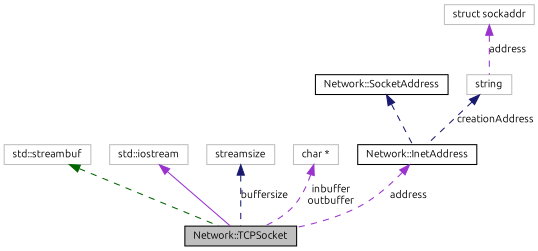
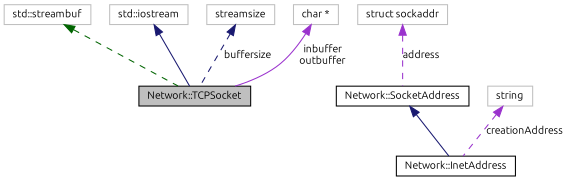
edge "string" -> "struct sockaddr": now "Network::SocketAddress" -> "struct sockaddr"
edge "Network::InetAddress" -> "string": color midnightblue -> darkorchid3
edge "Network::InetAddress" -> "Network::SocketAddress": style dashed -> solid
edge "Network::TCPSocket" -> "std::iostream": color darkorchid3 -> midnightblue
edge "Network::TCPSocket" -> "char *": style dashed -> solid
edge "Network::TCPSocket" -> "Network::InetAddress": removed, label "address"
